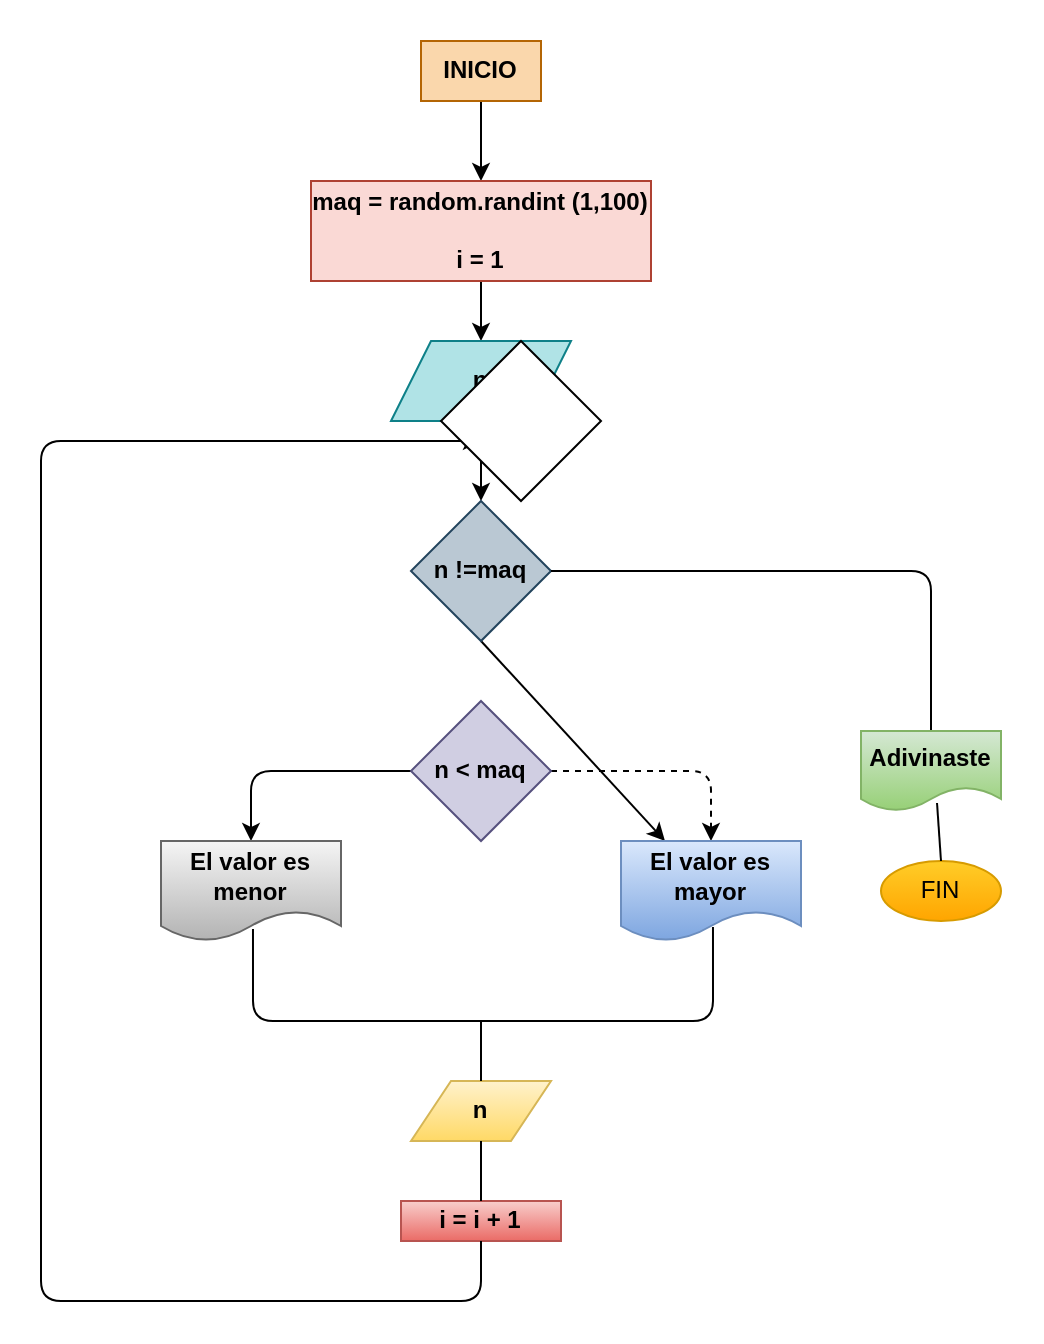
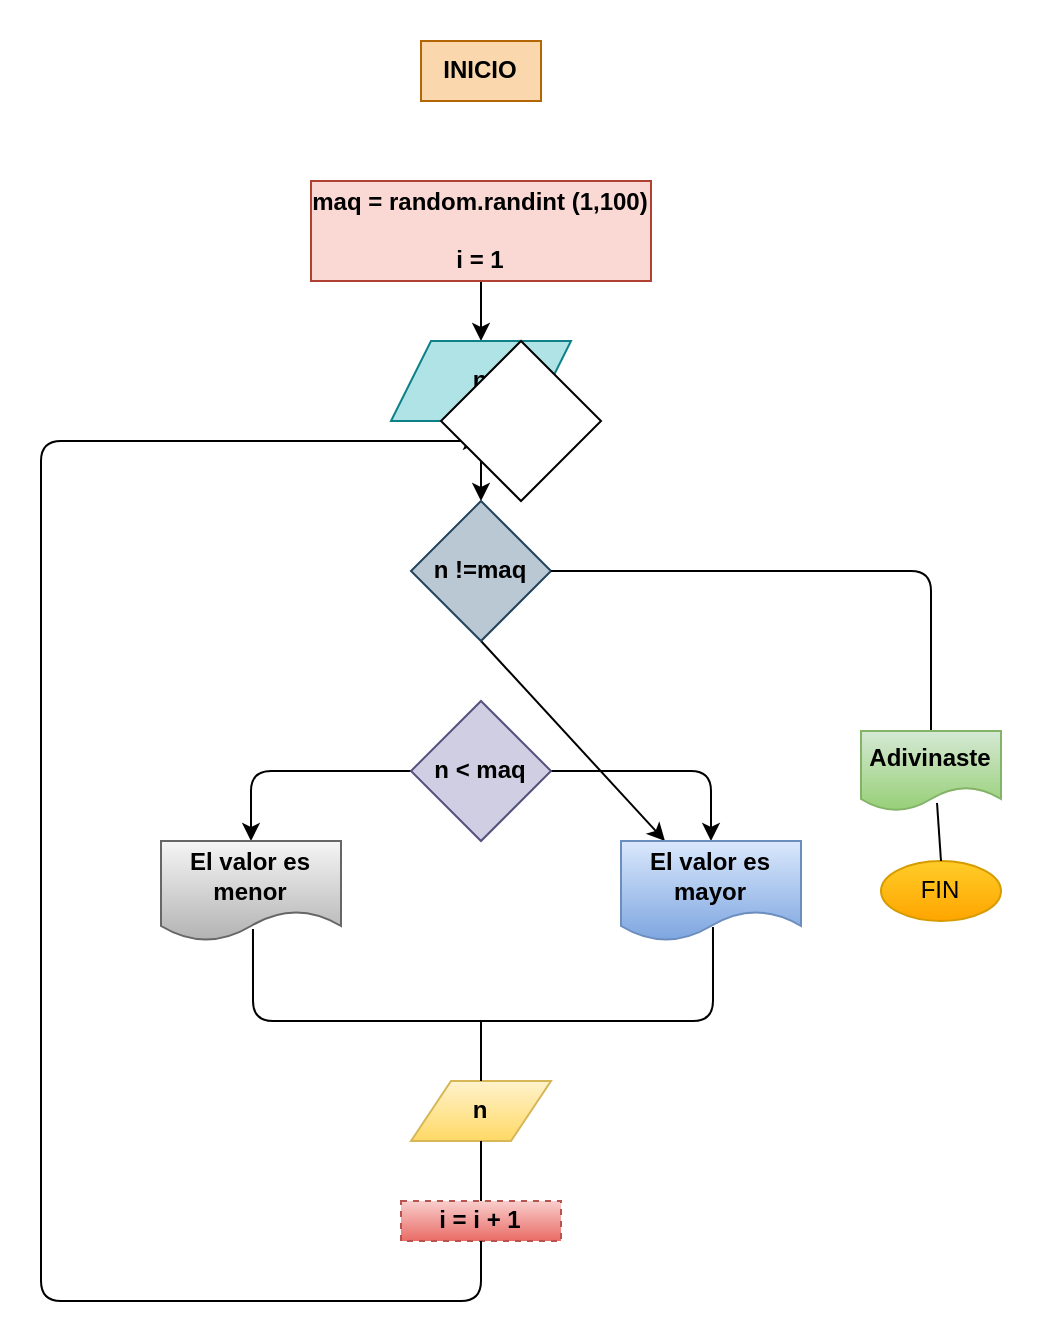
edge "INICIO" -> "maq = random.randint (1,100) i = 1": removed
edge "n < maq" -> "El valor es mayor": style dashed -> solid
node "i = i + 1": style solid -> dashed
